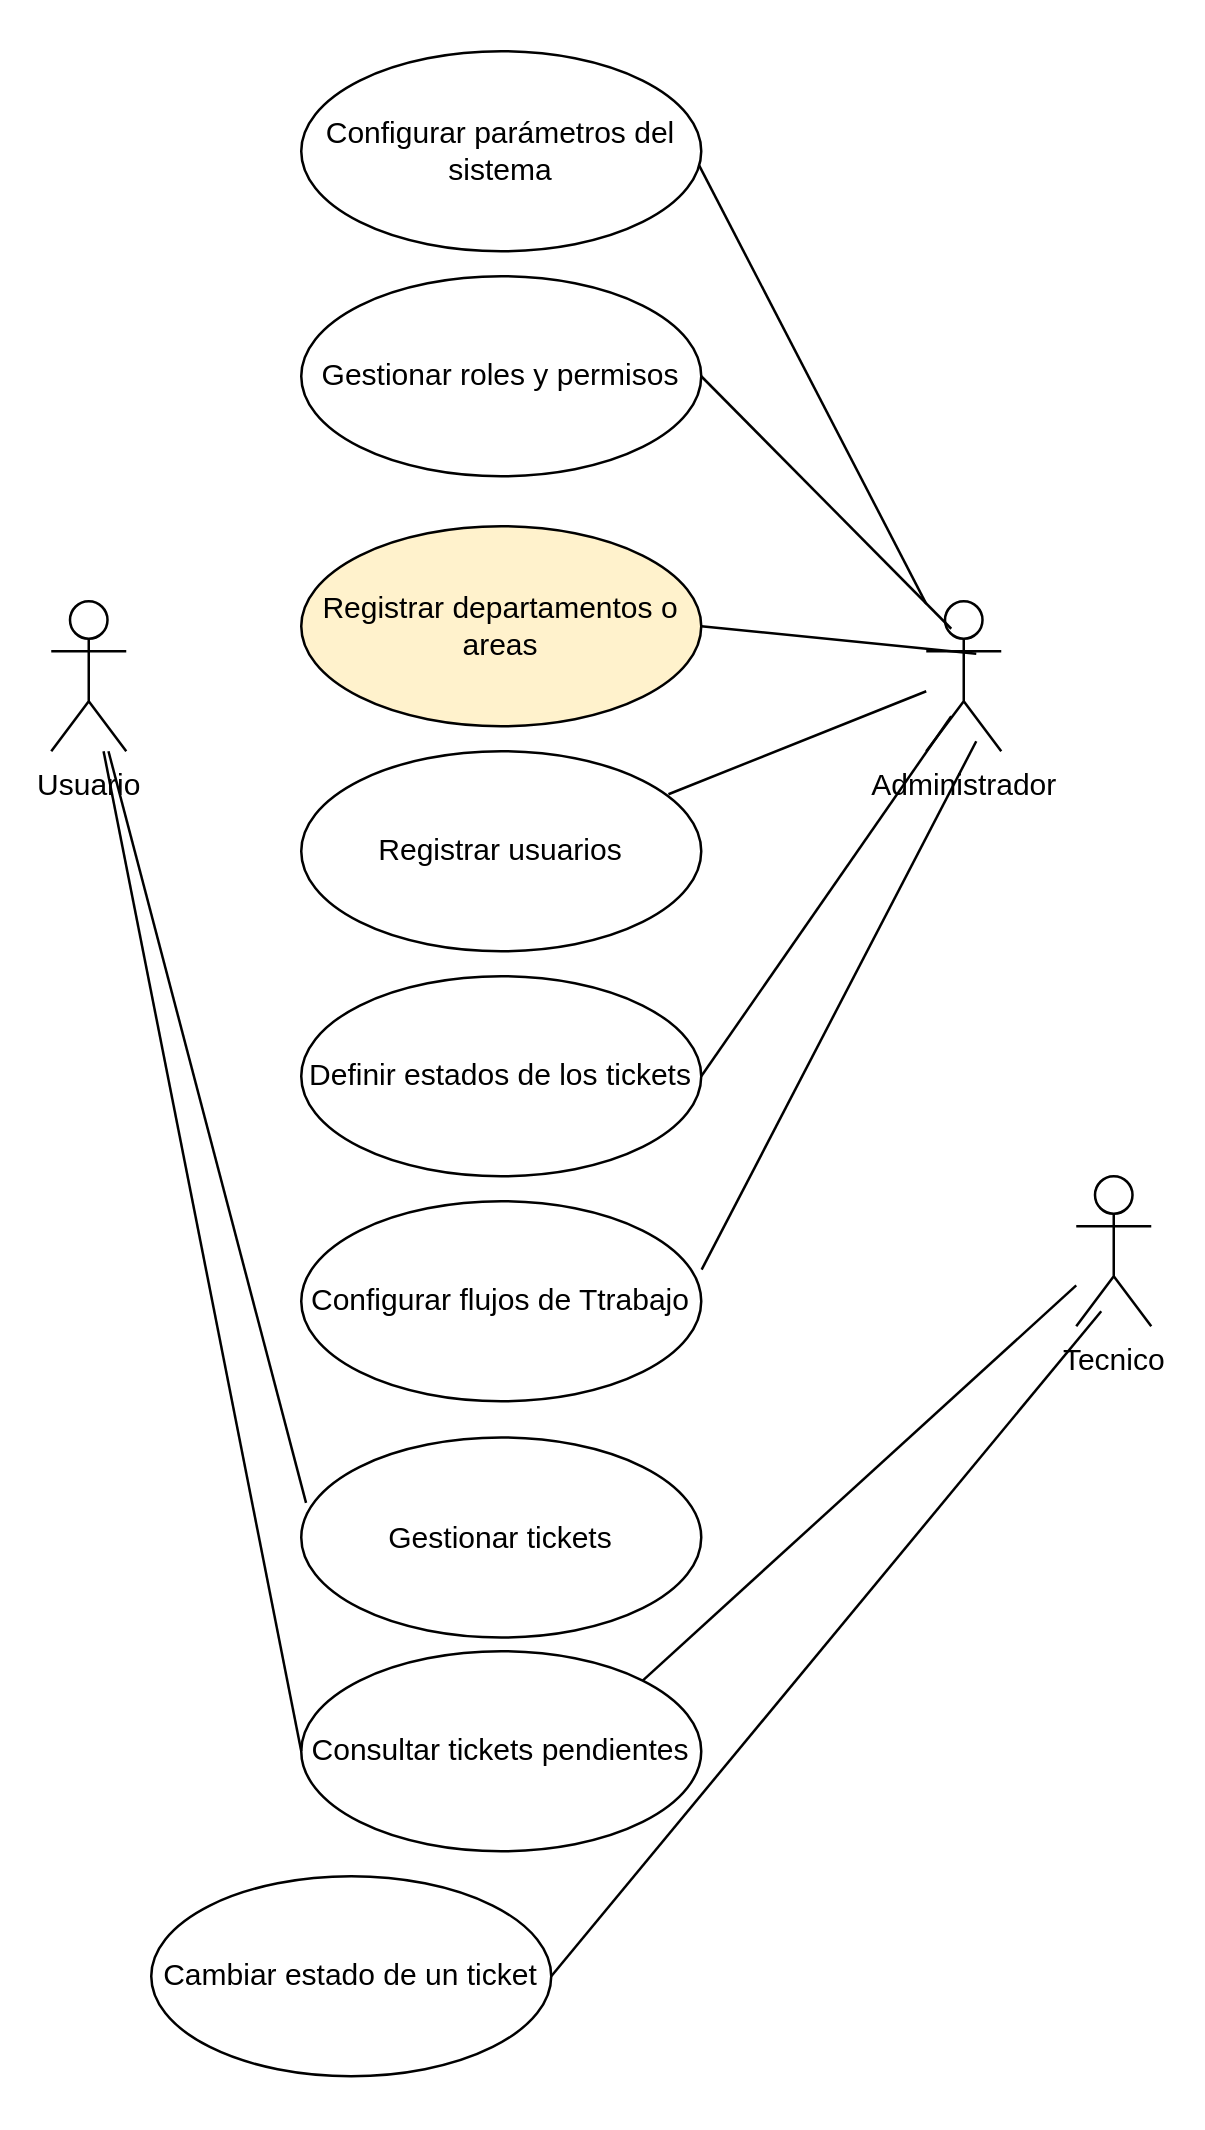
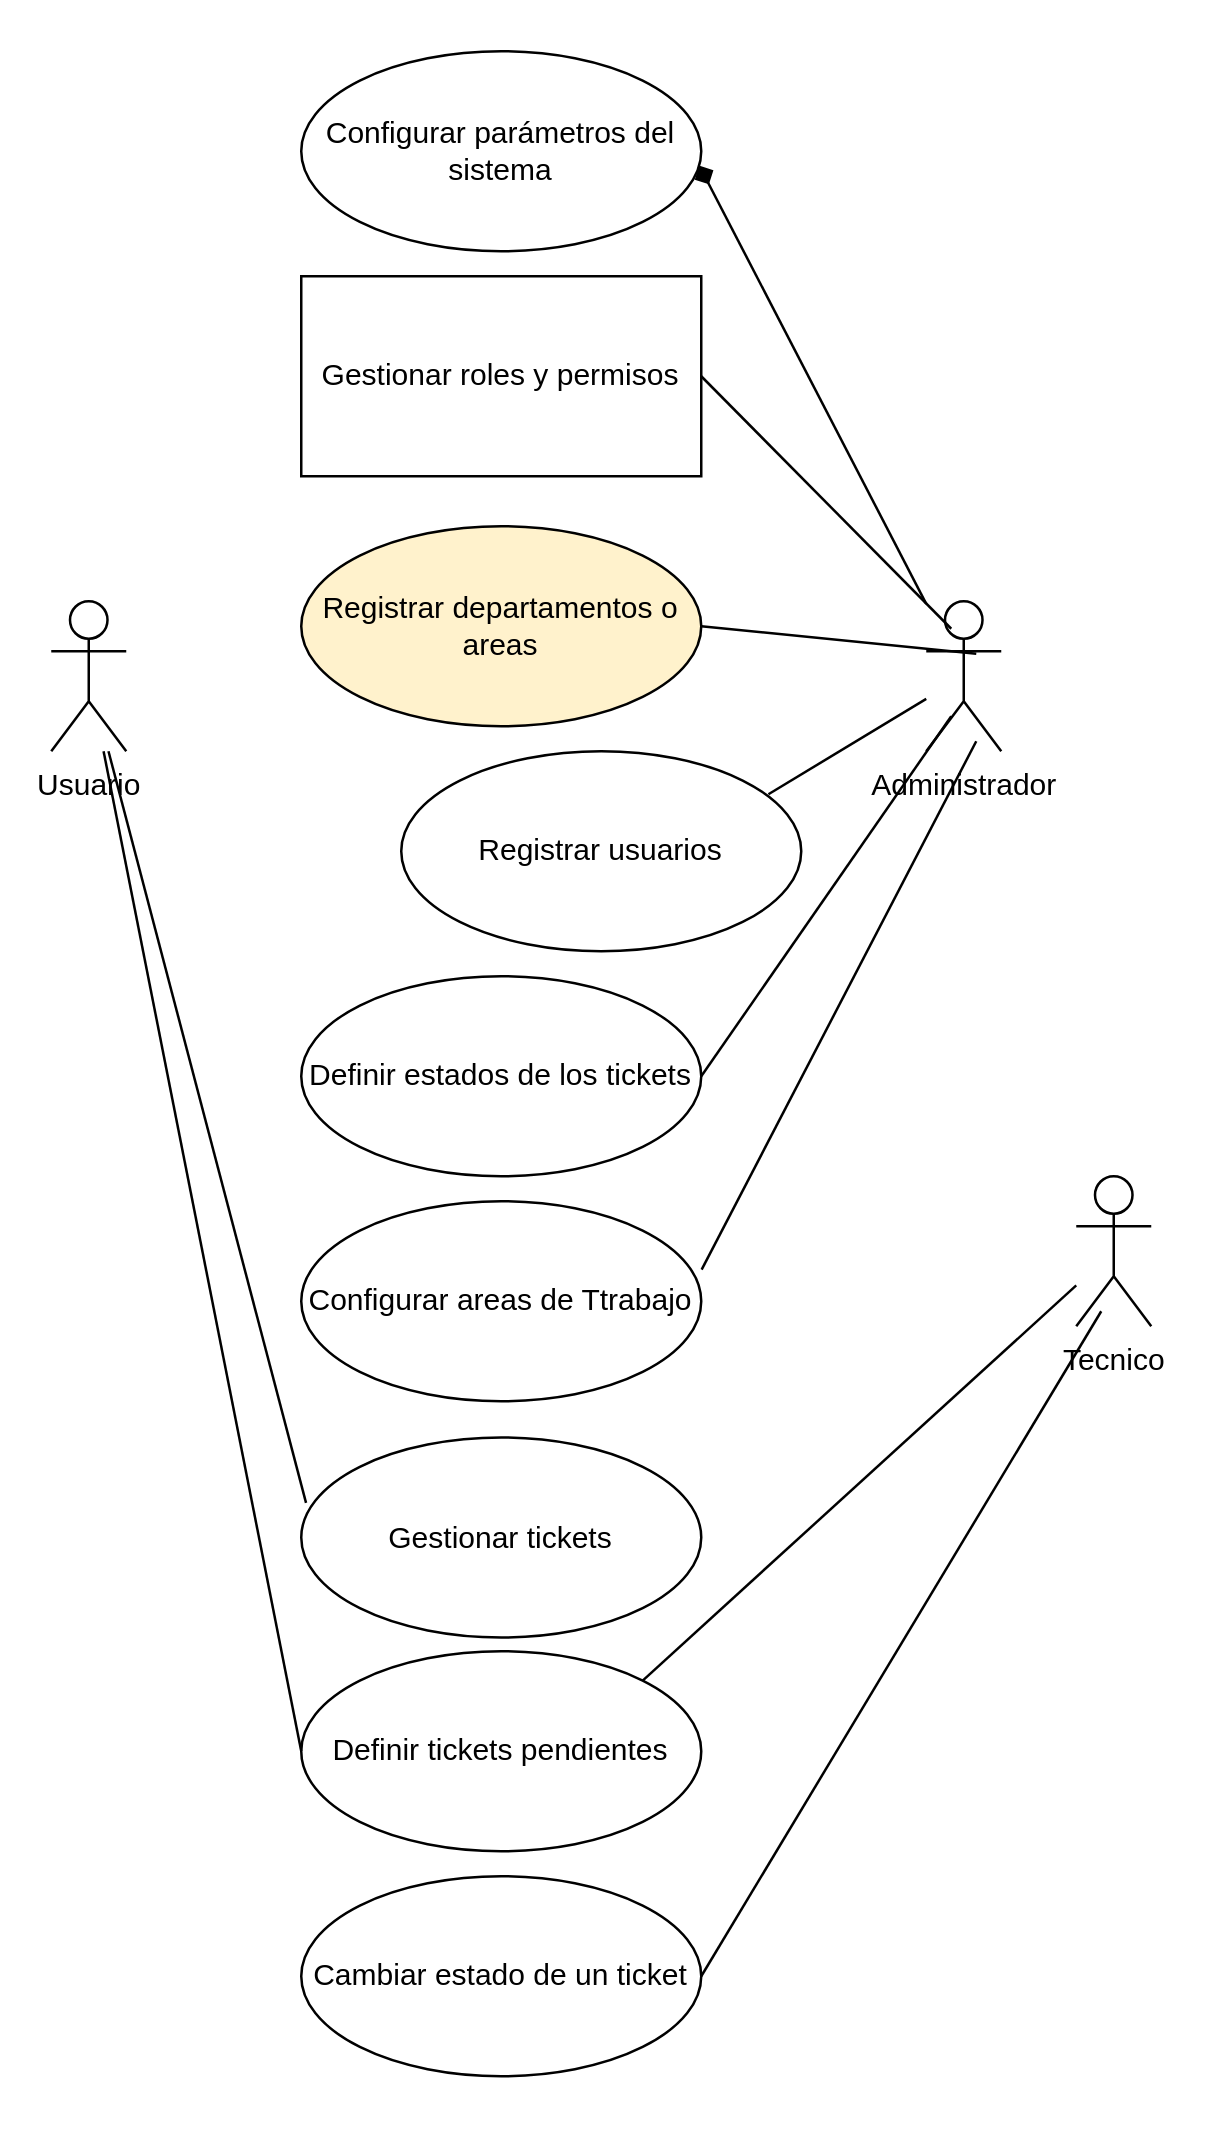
edge "Configurar parámetros del sistema" -- "Administrador": arrowhead none -> diamond
node "Gestionar roles y permisos": shape ellipse -> rectangle
node "Registrar usuarios": moved (501, 851) -> (601, 851)
node "Configurar flujos de Ttrabajo": label "Configurar flujos de Ttrabajo" -> "Configurar areas de Ttrabajo"
node "Consultar tickets pendientes": label "Consultar tickets pendientes" -> "Definir tickets pendientes"
node "Cambiar estado de un ticket": moved (351, 1976) -> (501, 1976)
